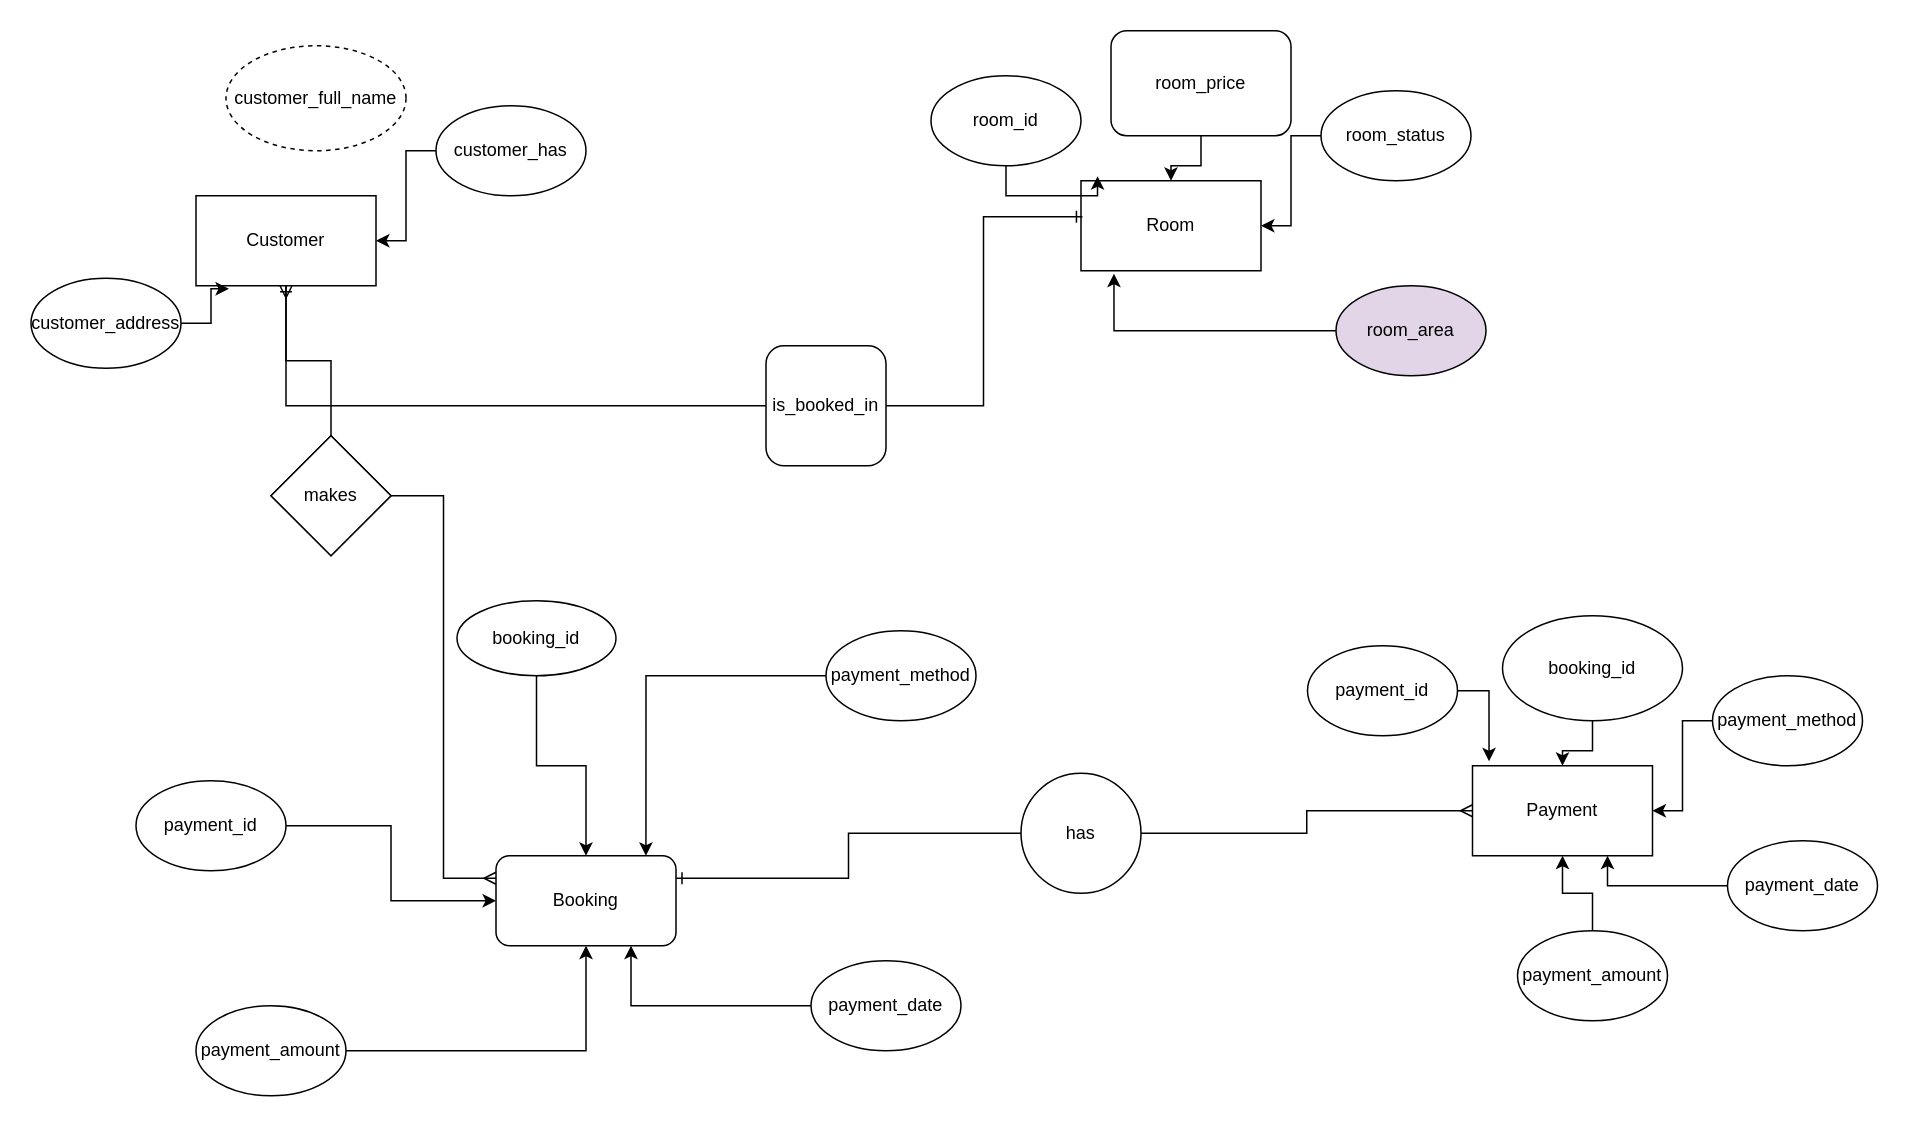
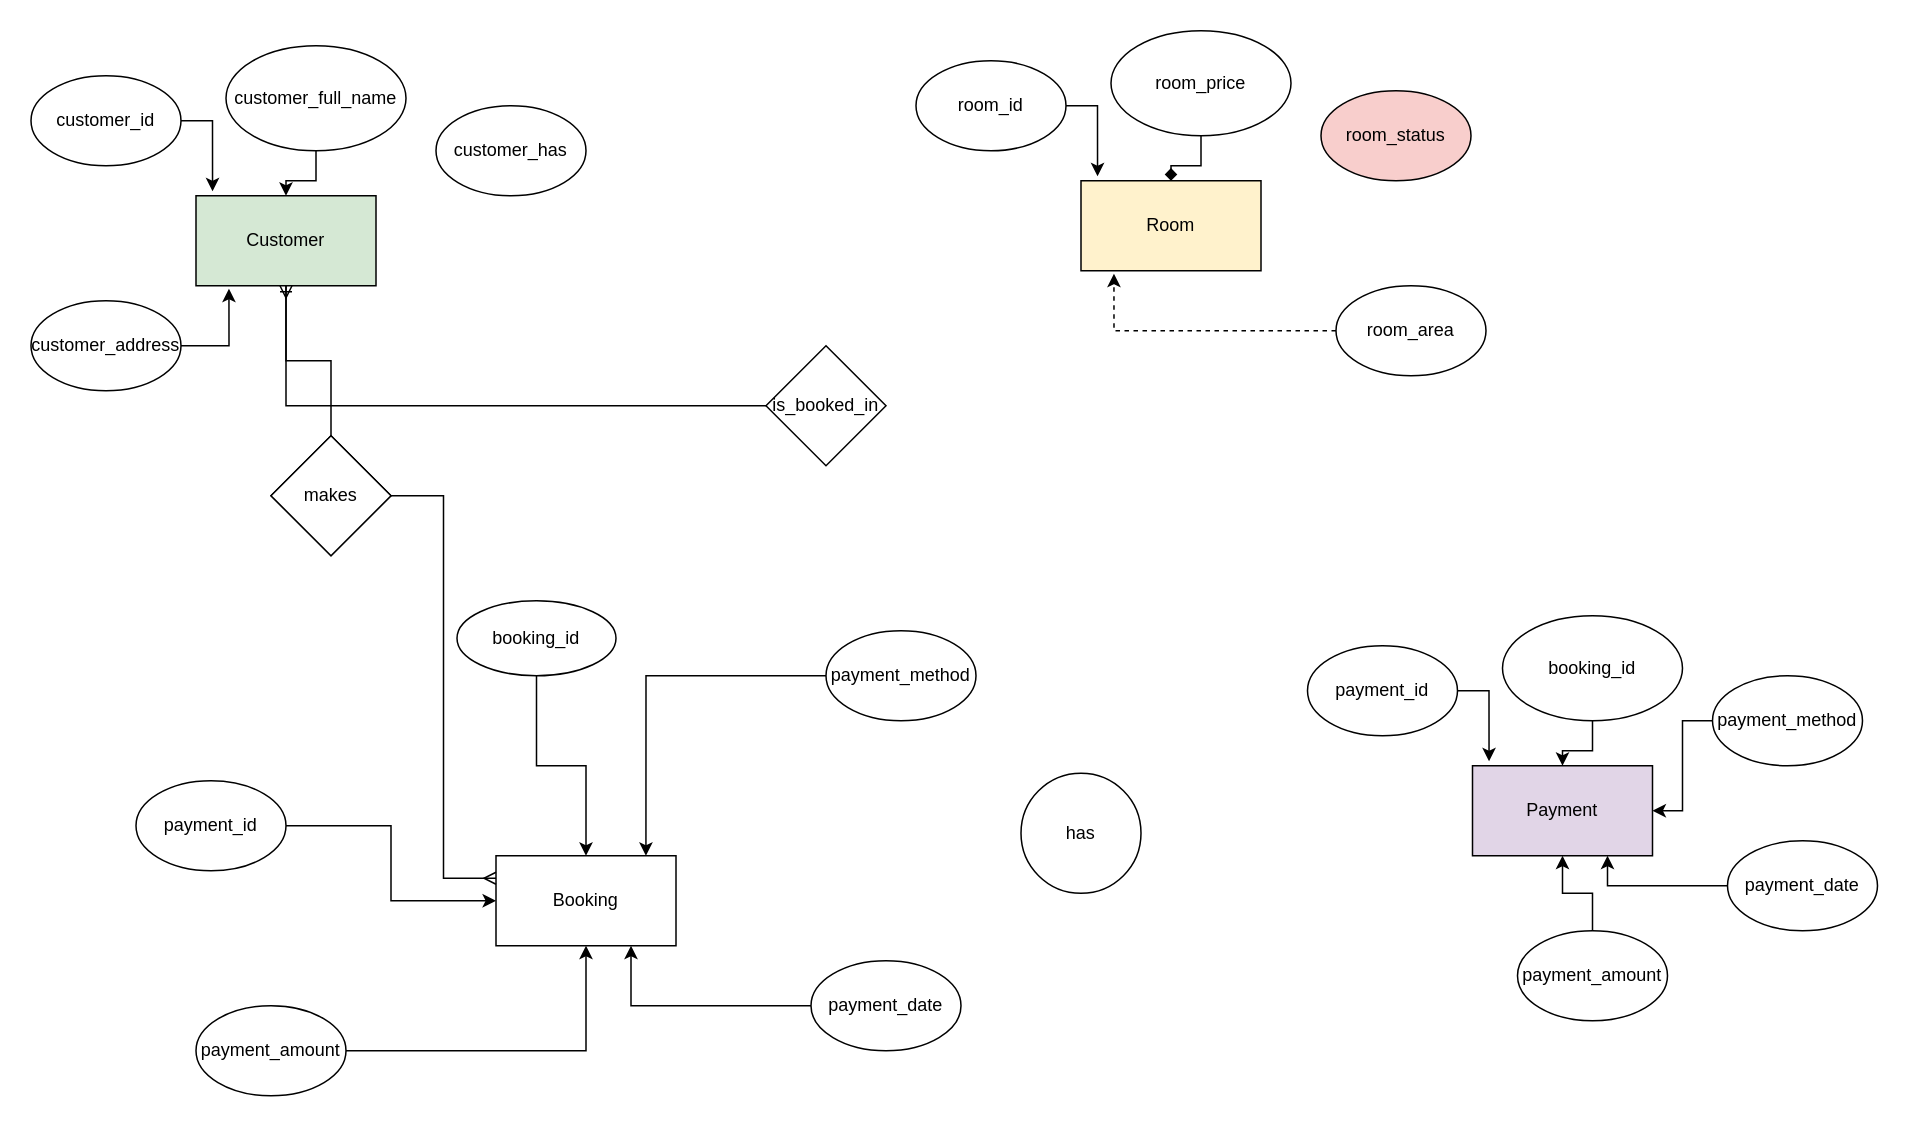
node "room_price": shape rounded rectangle -> ellipse
node "customer_full_name": style dashed -> solid
node "customer_id": added
node "room_id": moved (1006, 121) -> (991, 106)
edge "customer_id" -> "Customer": added
node "room_status": fillcolor #ffffff -> #f8cecc
edge "room_price" -> "Room": arrowhead classic -> diamond
edge "room_status" -> "Room": removed
edge "customer_full_name" -> "Customer": added
edge "customer_has" -> "Customer": removed
node "Room": fillcolor #ffffff -> #fff2cc
node "Customer": fillcolor #ffffff -> #d5e8d4
edge "is_booked_in" -> "Room": removed
node "customer_address": moved (106, 323) -> (106, 346)
edge "room_area" -> "Room": style solid -> dashed
node "room_area": fillcolor #e1d5e7 -> #ffffff
node "is_booked_in": shape rounded rectangle -> diamond
node "Payment": fillcolor #ffffff -> #e1d5e7
edge "has" -> "Payment": removed
edge "has" -> "Booking": removed
node "Booking": shape rounded rectangle -> rectangle
